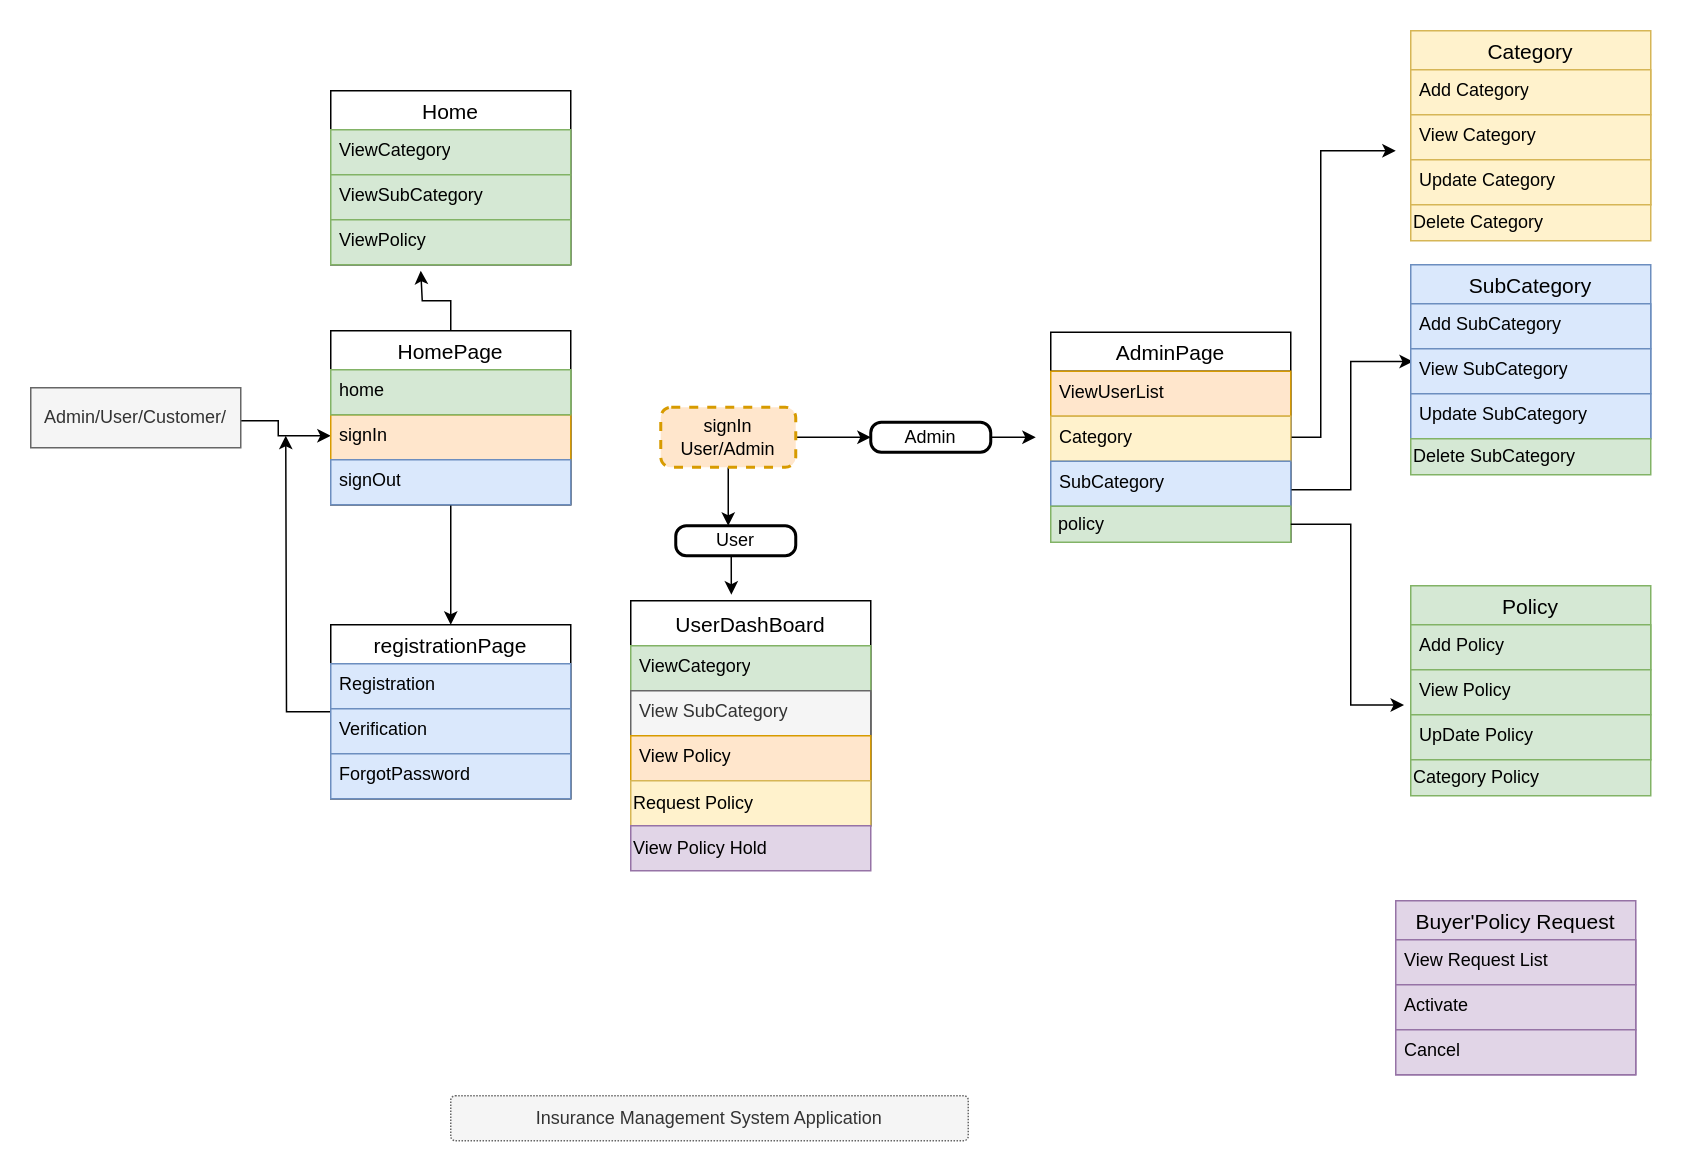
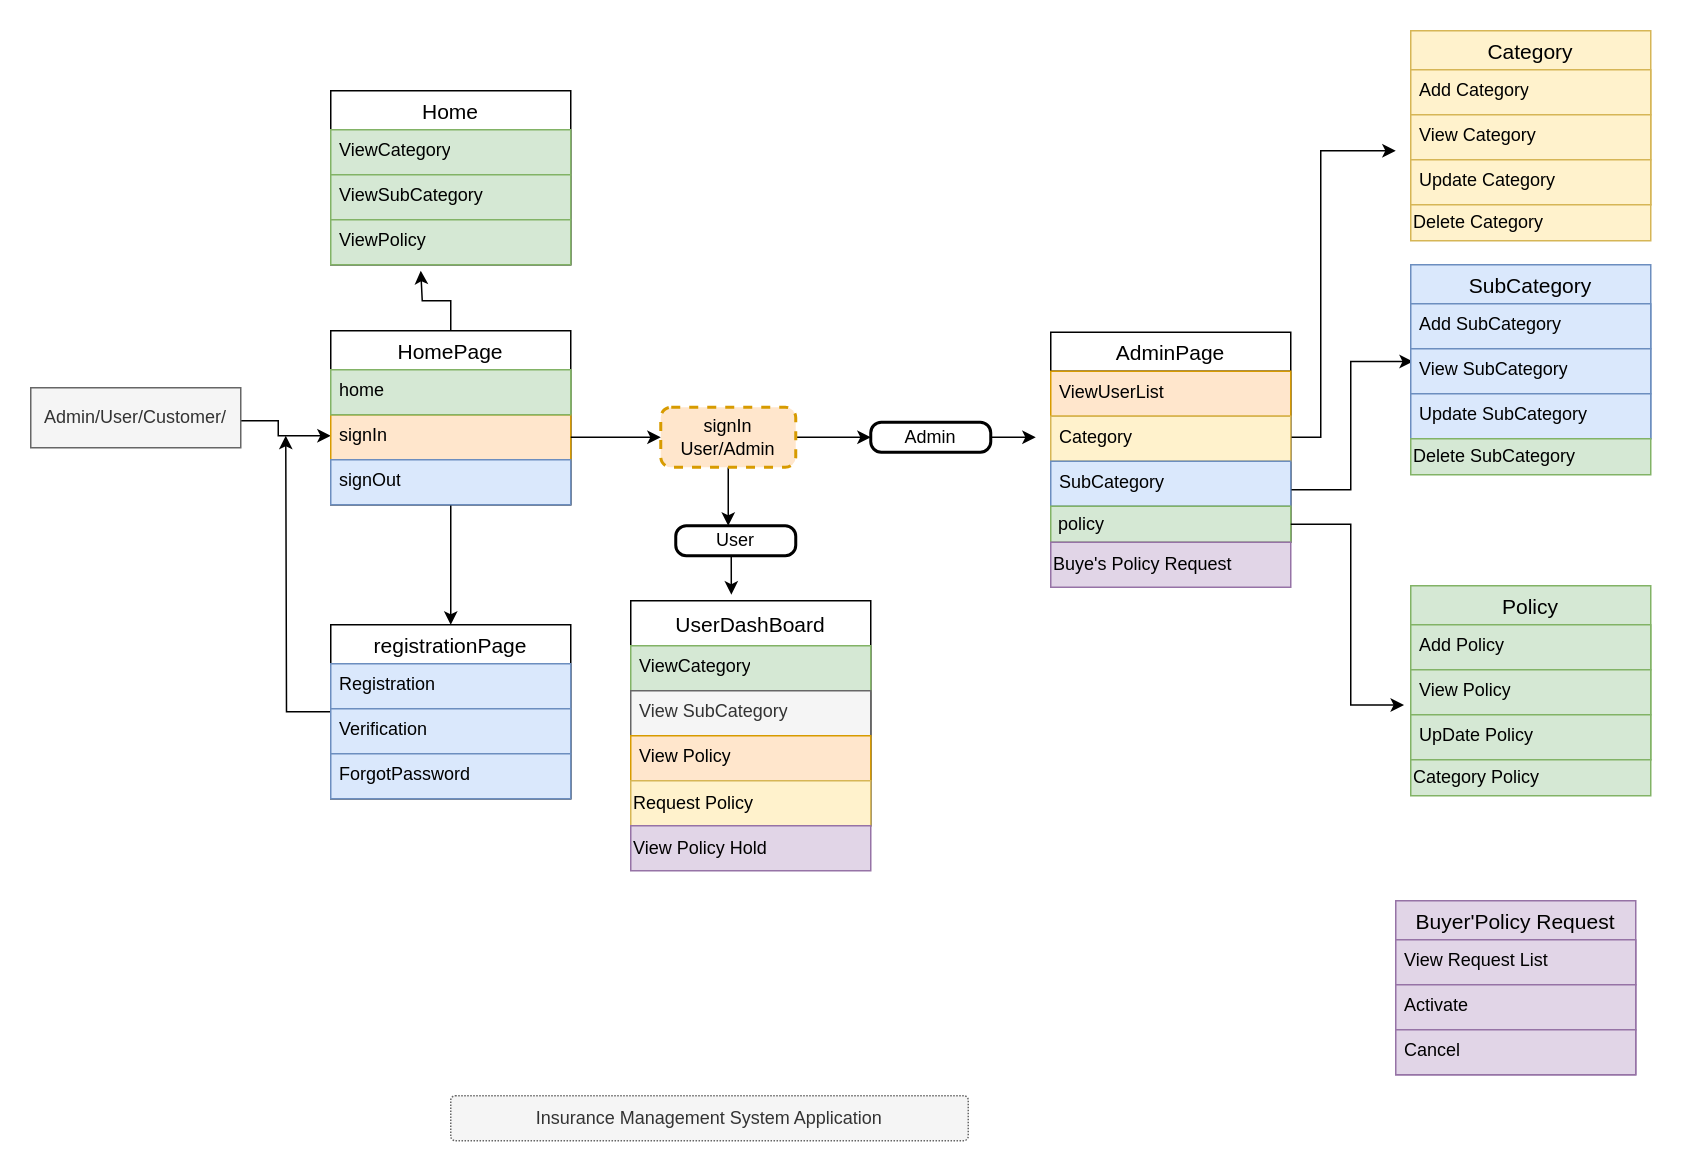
edge "signIn" -> "signIn User/Admin": added
node "Buye's Policy Request": added
